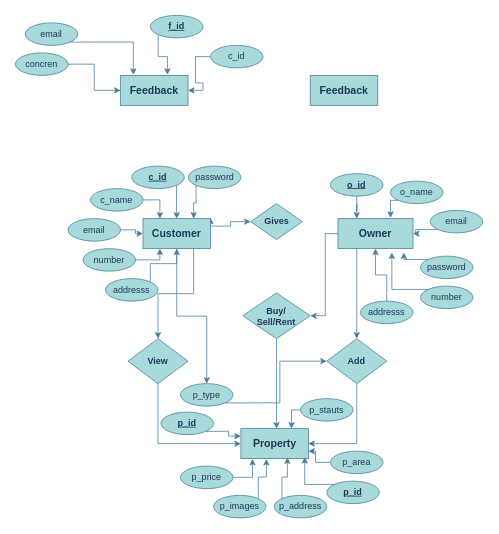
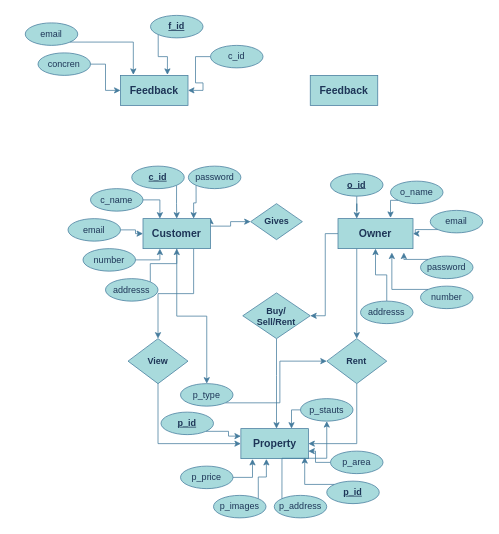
node "concren": moved (42, 64) -> (64, 64)
node "Add": label "Add" -> "Rent"
edge "p_address" -> "Property": now "p_address" -> "p_stauts"
